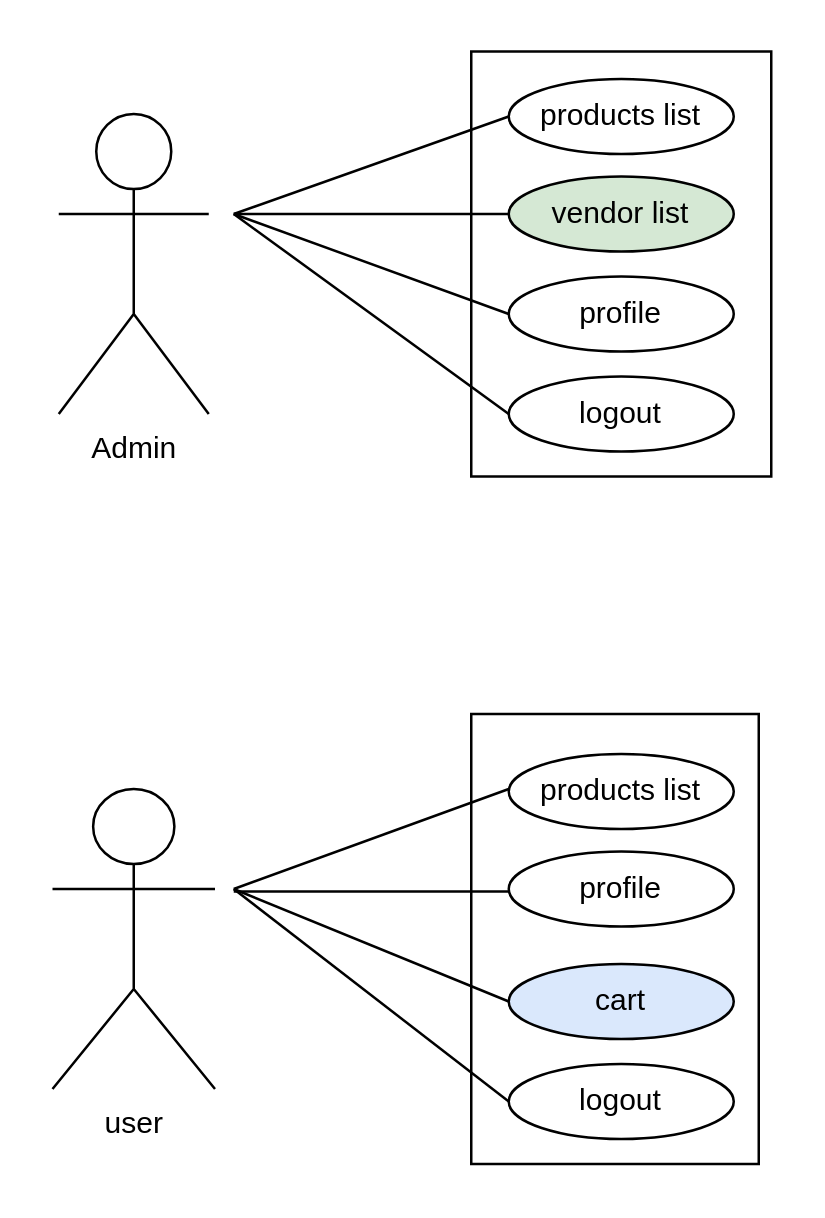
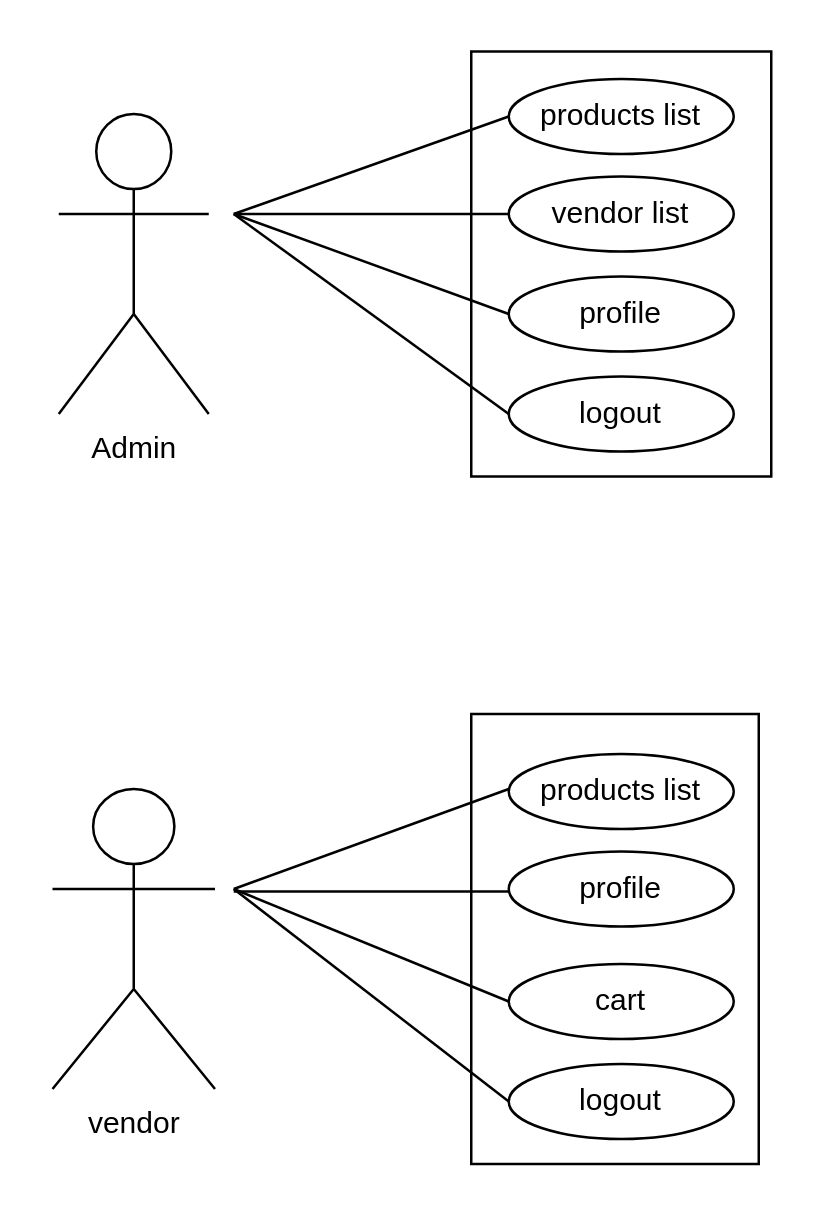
node "vendor list": fillcolor #d5e8d4 -> #ffffff
node "cart": fillcolor #dae8fc -> #ffffff
node "user": label "user" -> "vendor"
